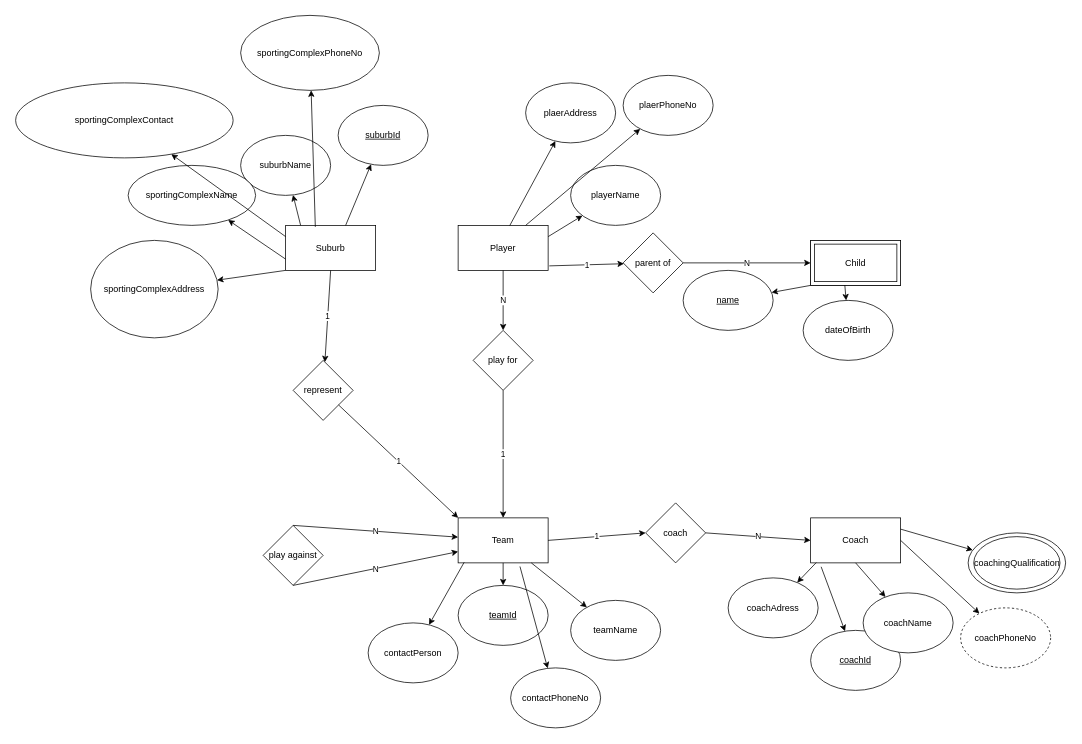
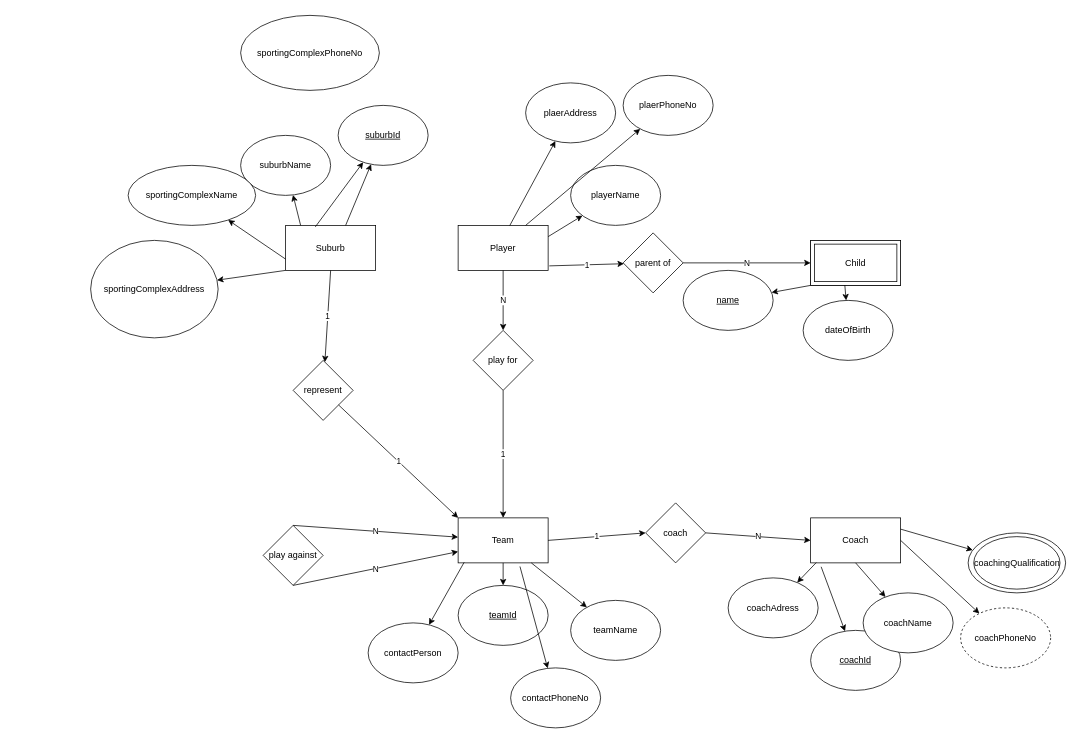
node "sportingComplexContact": removed
edge "Suburb" -> "sportingComplexPhoneNo": now "Suburb" -> "suburbId"
edge "Suburb" -> "sportingComplexContact": removed
